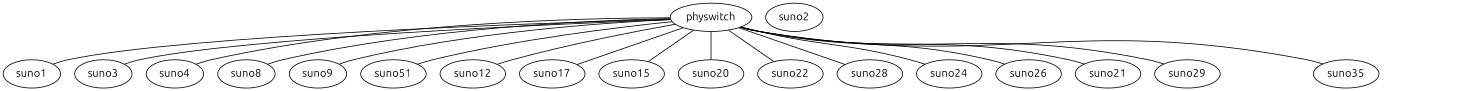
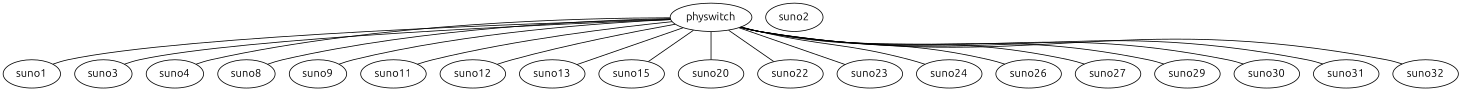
node "suno51": label "suno51" -> "suno11"
node "suno17": label "suno17" -> "suno13"
node "suno28": label "suno28" -> "suno23"
node "suno21": label "suno21" -> "suno27"
node "suno30": added
node "suno35": label "suno35" -> "suno31"
node "suno32": added
